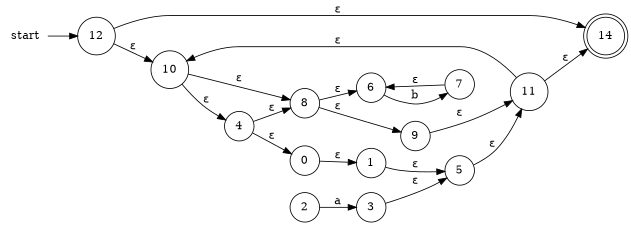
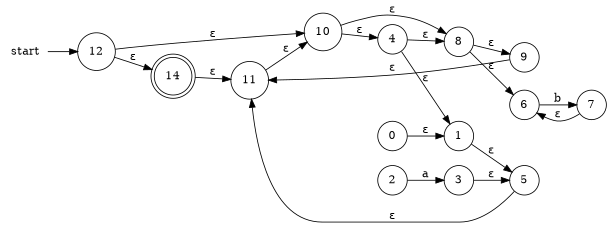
edge "11" -> "14": reversed
edge "4" -> "0": now "4" -> "1"
